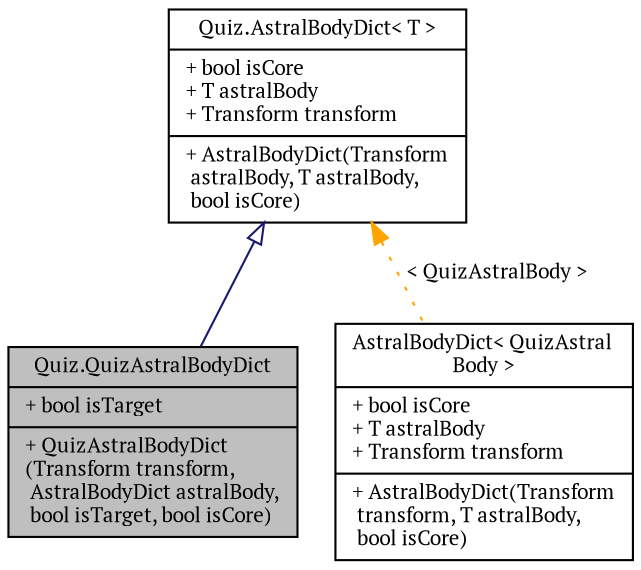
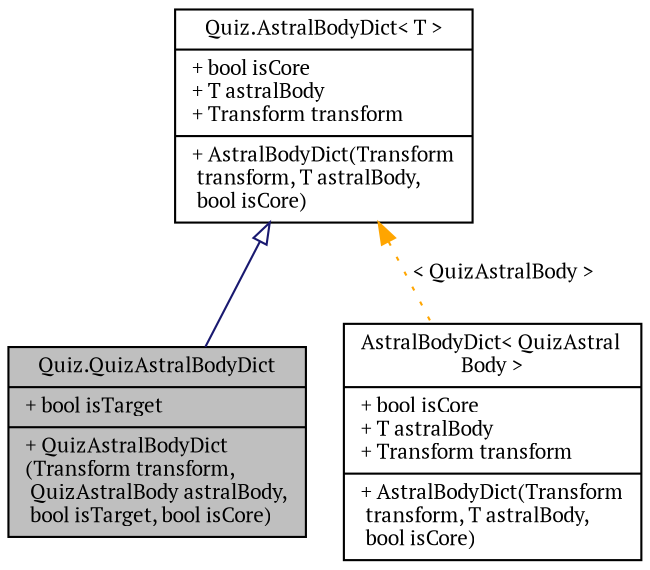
node "Quiz.AstralBodyDict< T >": text "astralBody, T astralBody," -> "transform, T astralBody,"
node "Quiz.QuizAstralBodyDict": text "AstralBodyDict astralBody," -> "QuizAstralBody astralBody,"
